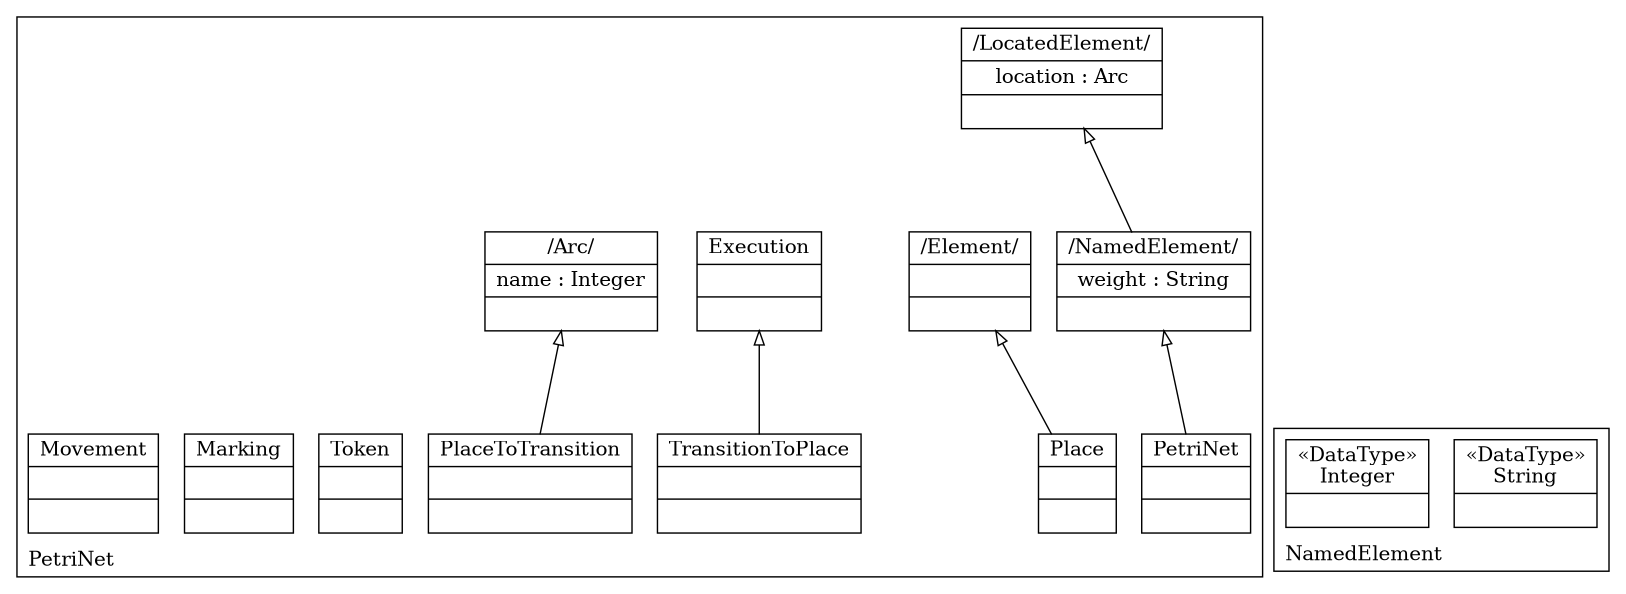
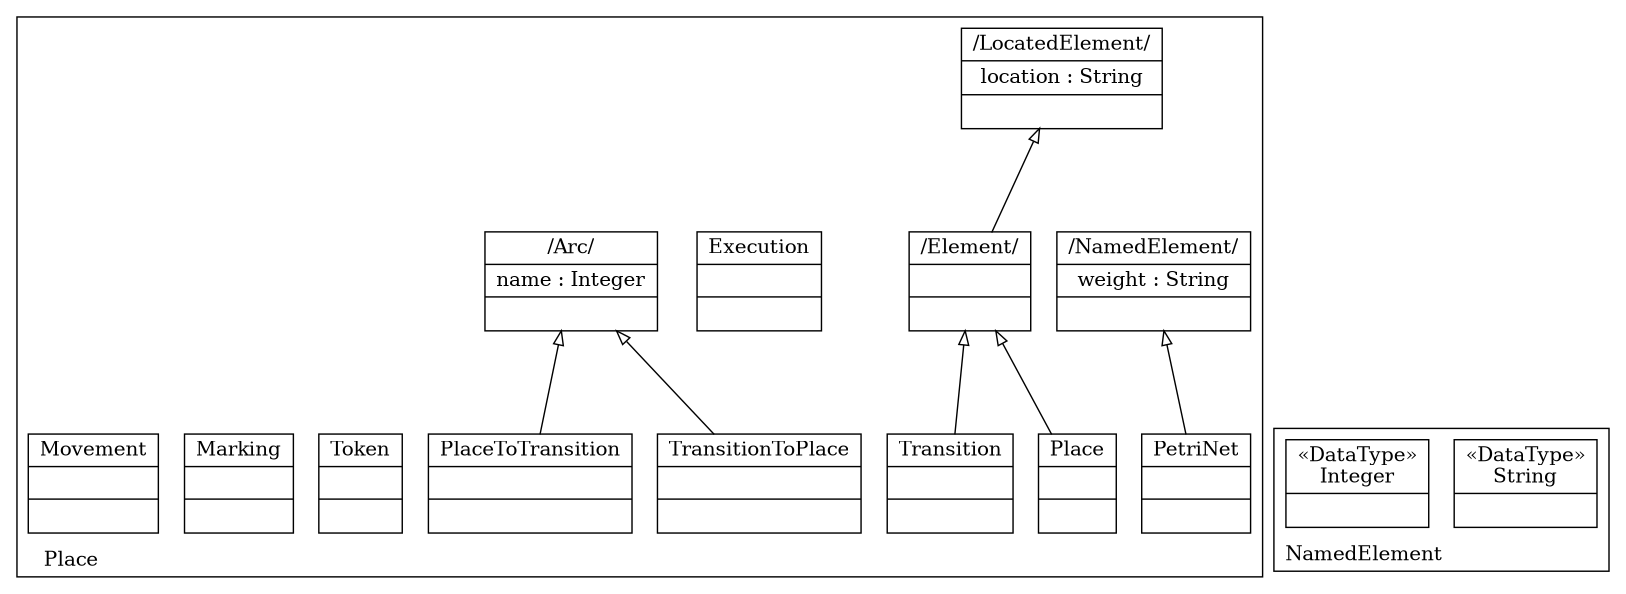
node "/LocatedElement/": text "location : Arc" -> "location : String"
edge "/NamedElement/" -> "/LocatedElement/": now "/Element/" -> "/LocatedElement/"
edge "TransitionToPlace" -> "Execution": now "TransitionToPlace" -> "/Arc/"
node "Transition": added
cluster "PetriNet": label "PetriNet" -> "Place"
